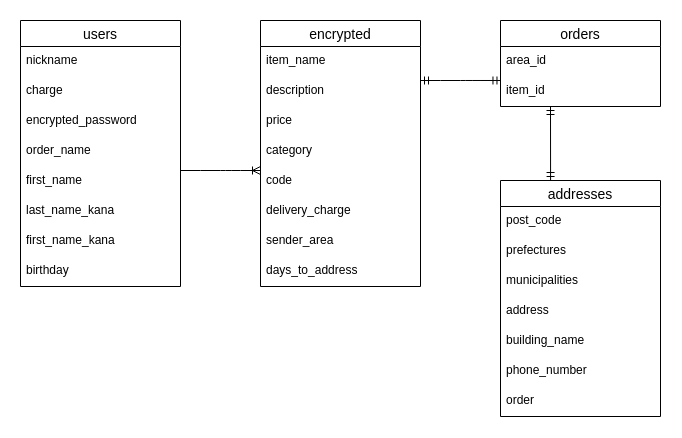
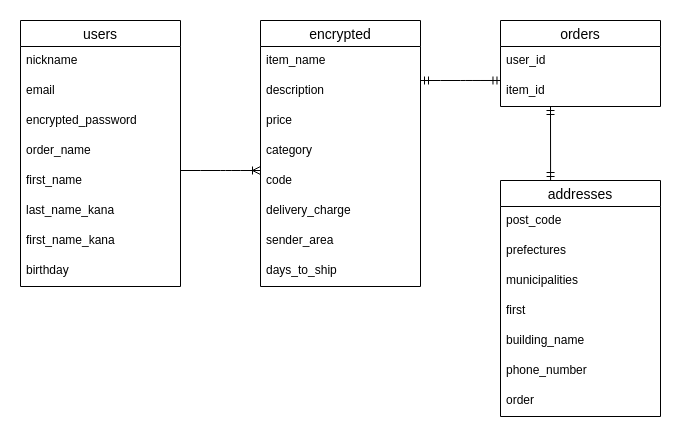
node "area_id": label "area_id" -> "user_id"
node "charge": label "charge" -> "email"
node "days_to_address": label "days_to_address" -> "days_to_ship"
node "address": label "address" -> "first"
